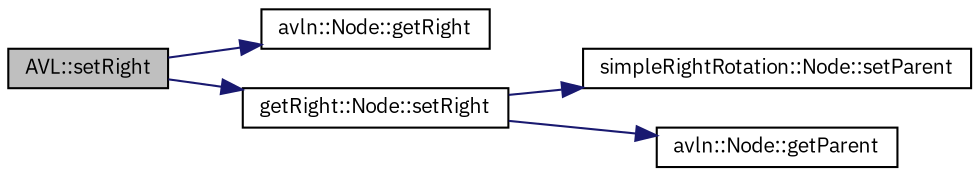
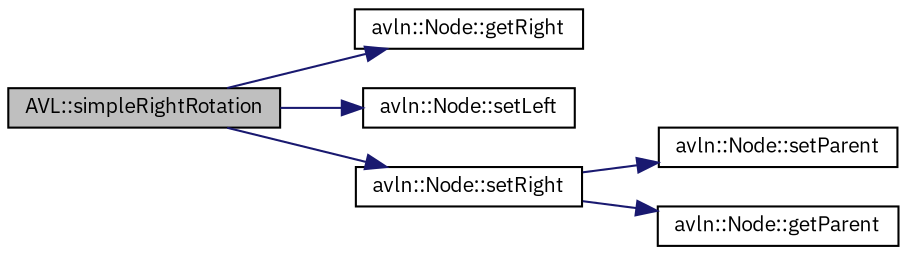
node "AVL::setRight": label "AVL::setRight" -> "AVL::simpleRightRotation"
node "simpleRightRotation::Node::setParent": label "simpleRightRotation::Node::setParent" -> "avln::Node::setParent"
node "getRight::Node::setRight": label "getRight::Node::setRight" -> "avln::Node::setRight"
node "avln::Node::setLeft": added
